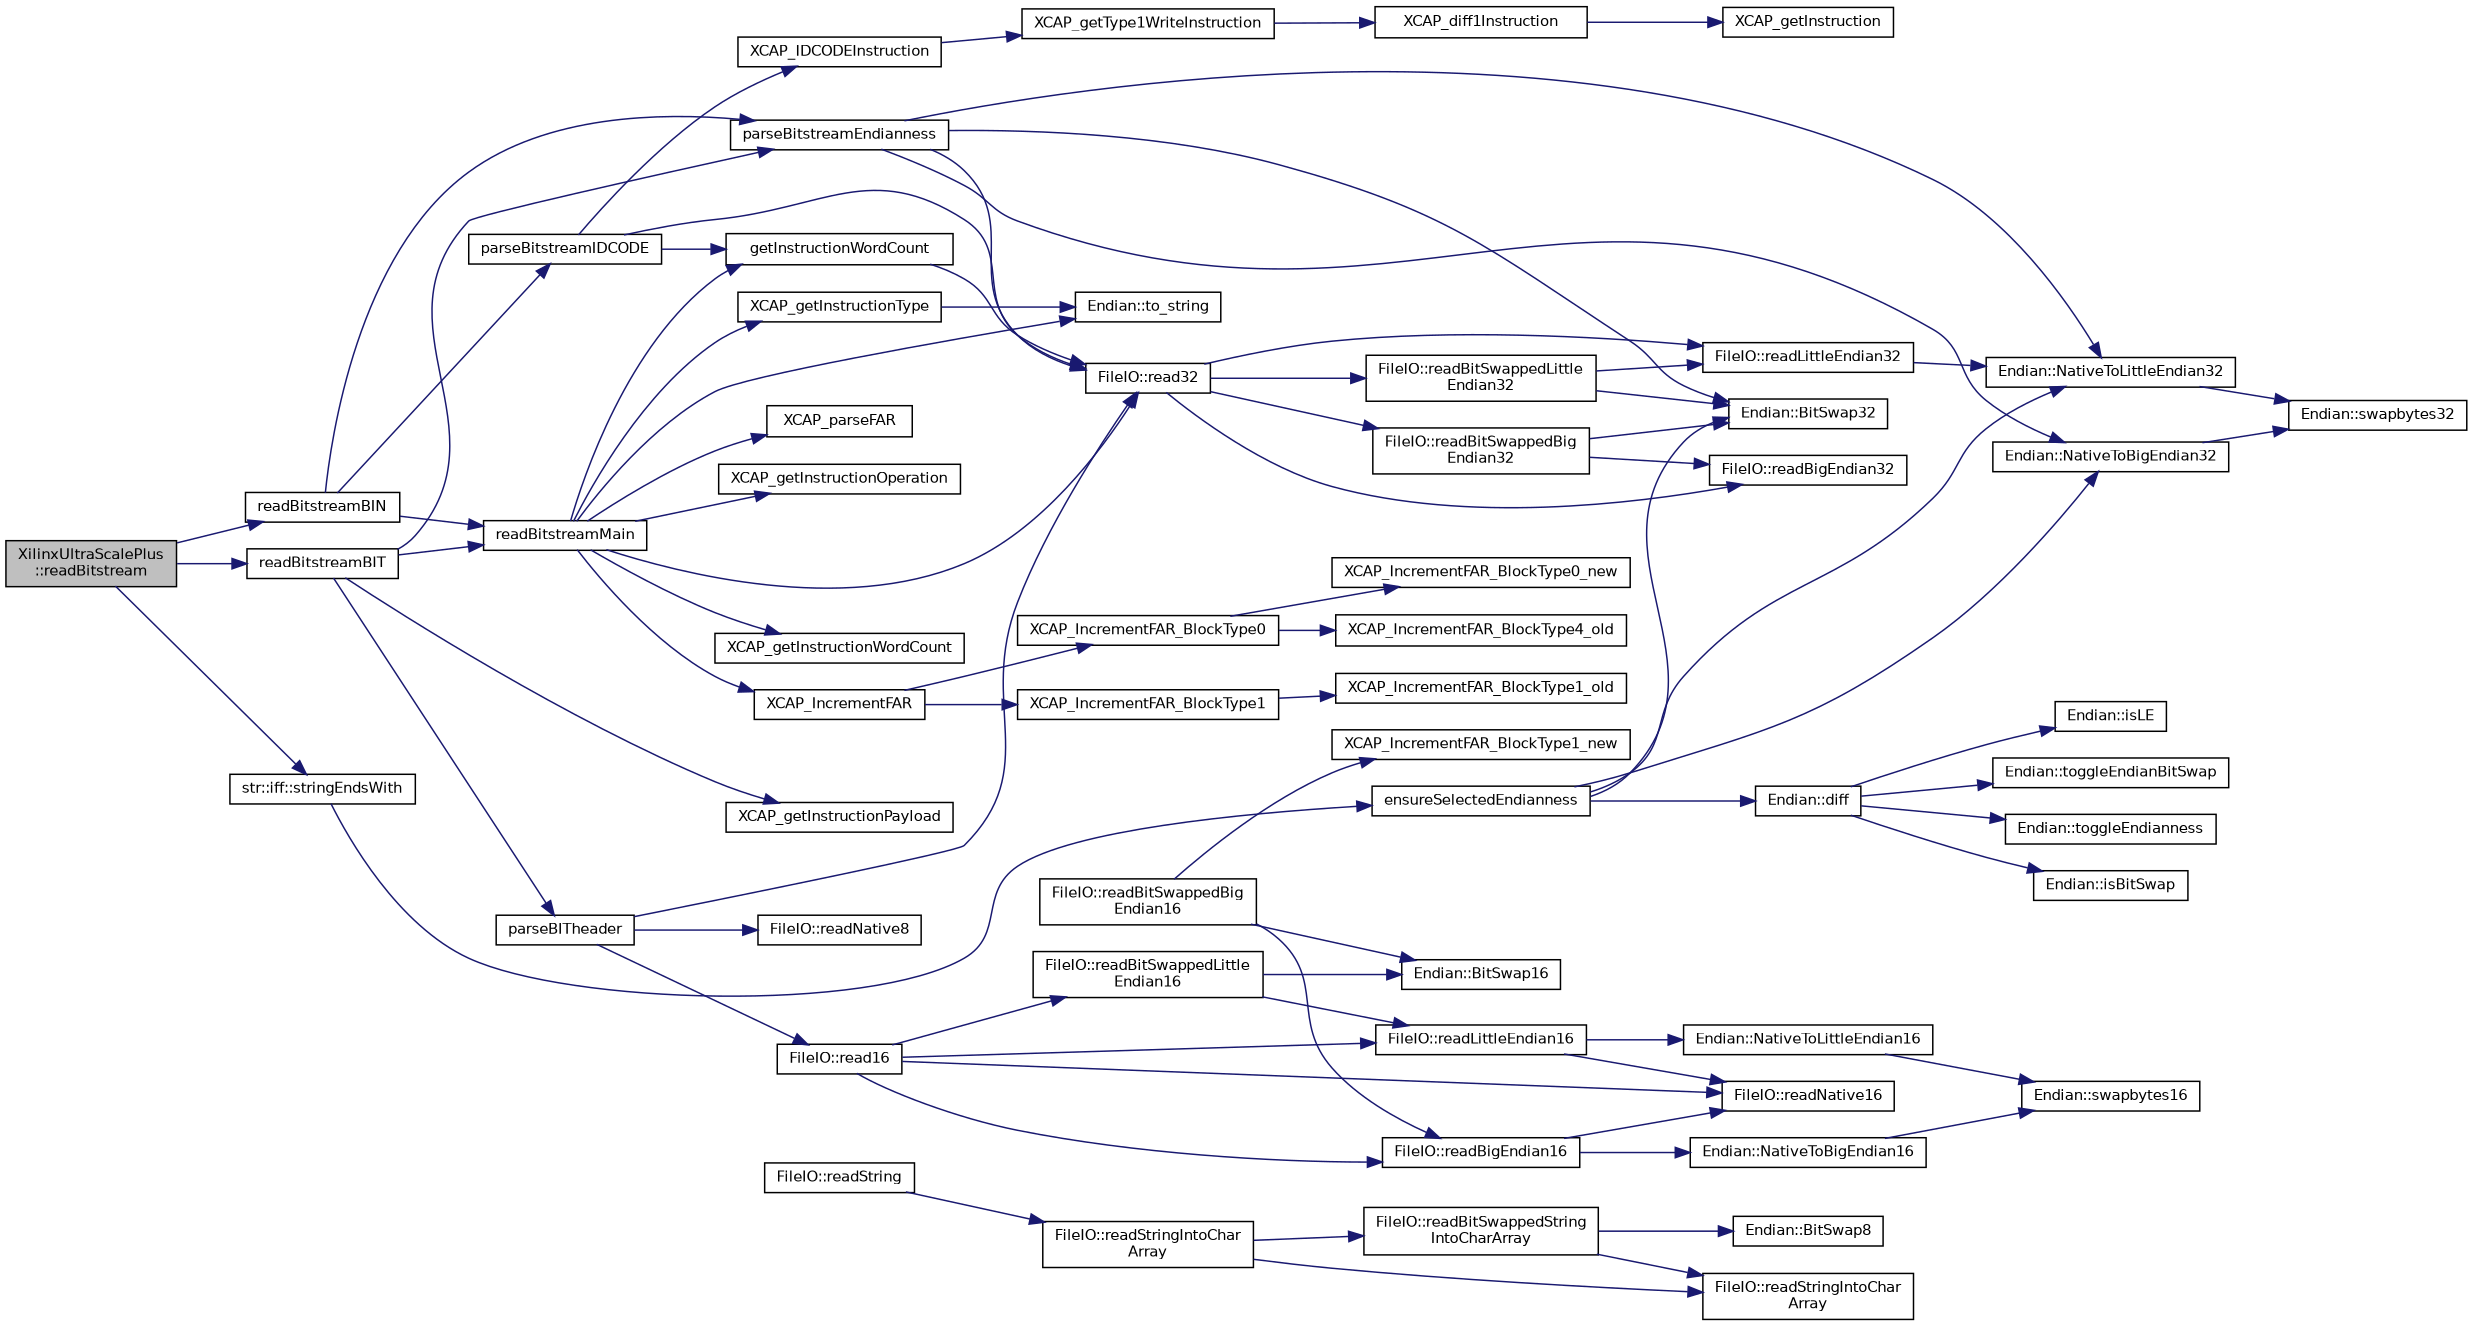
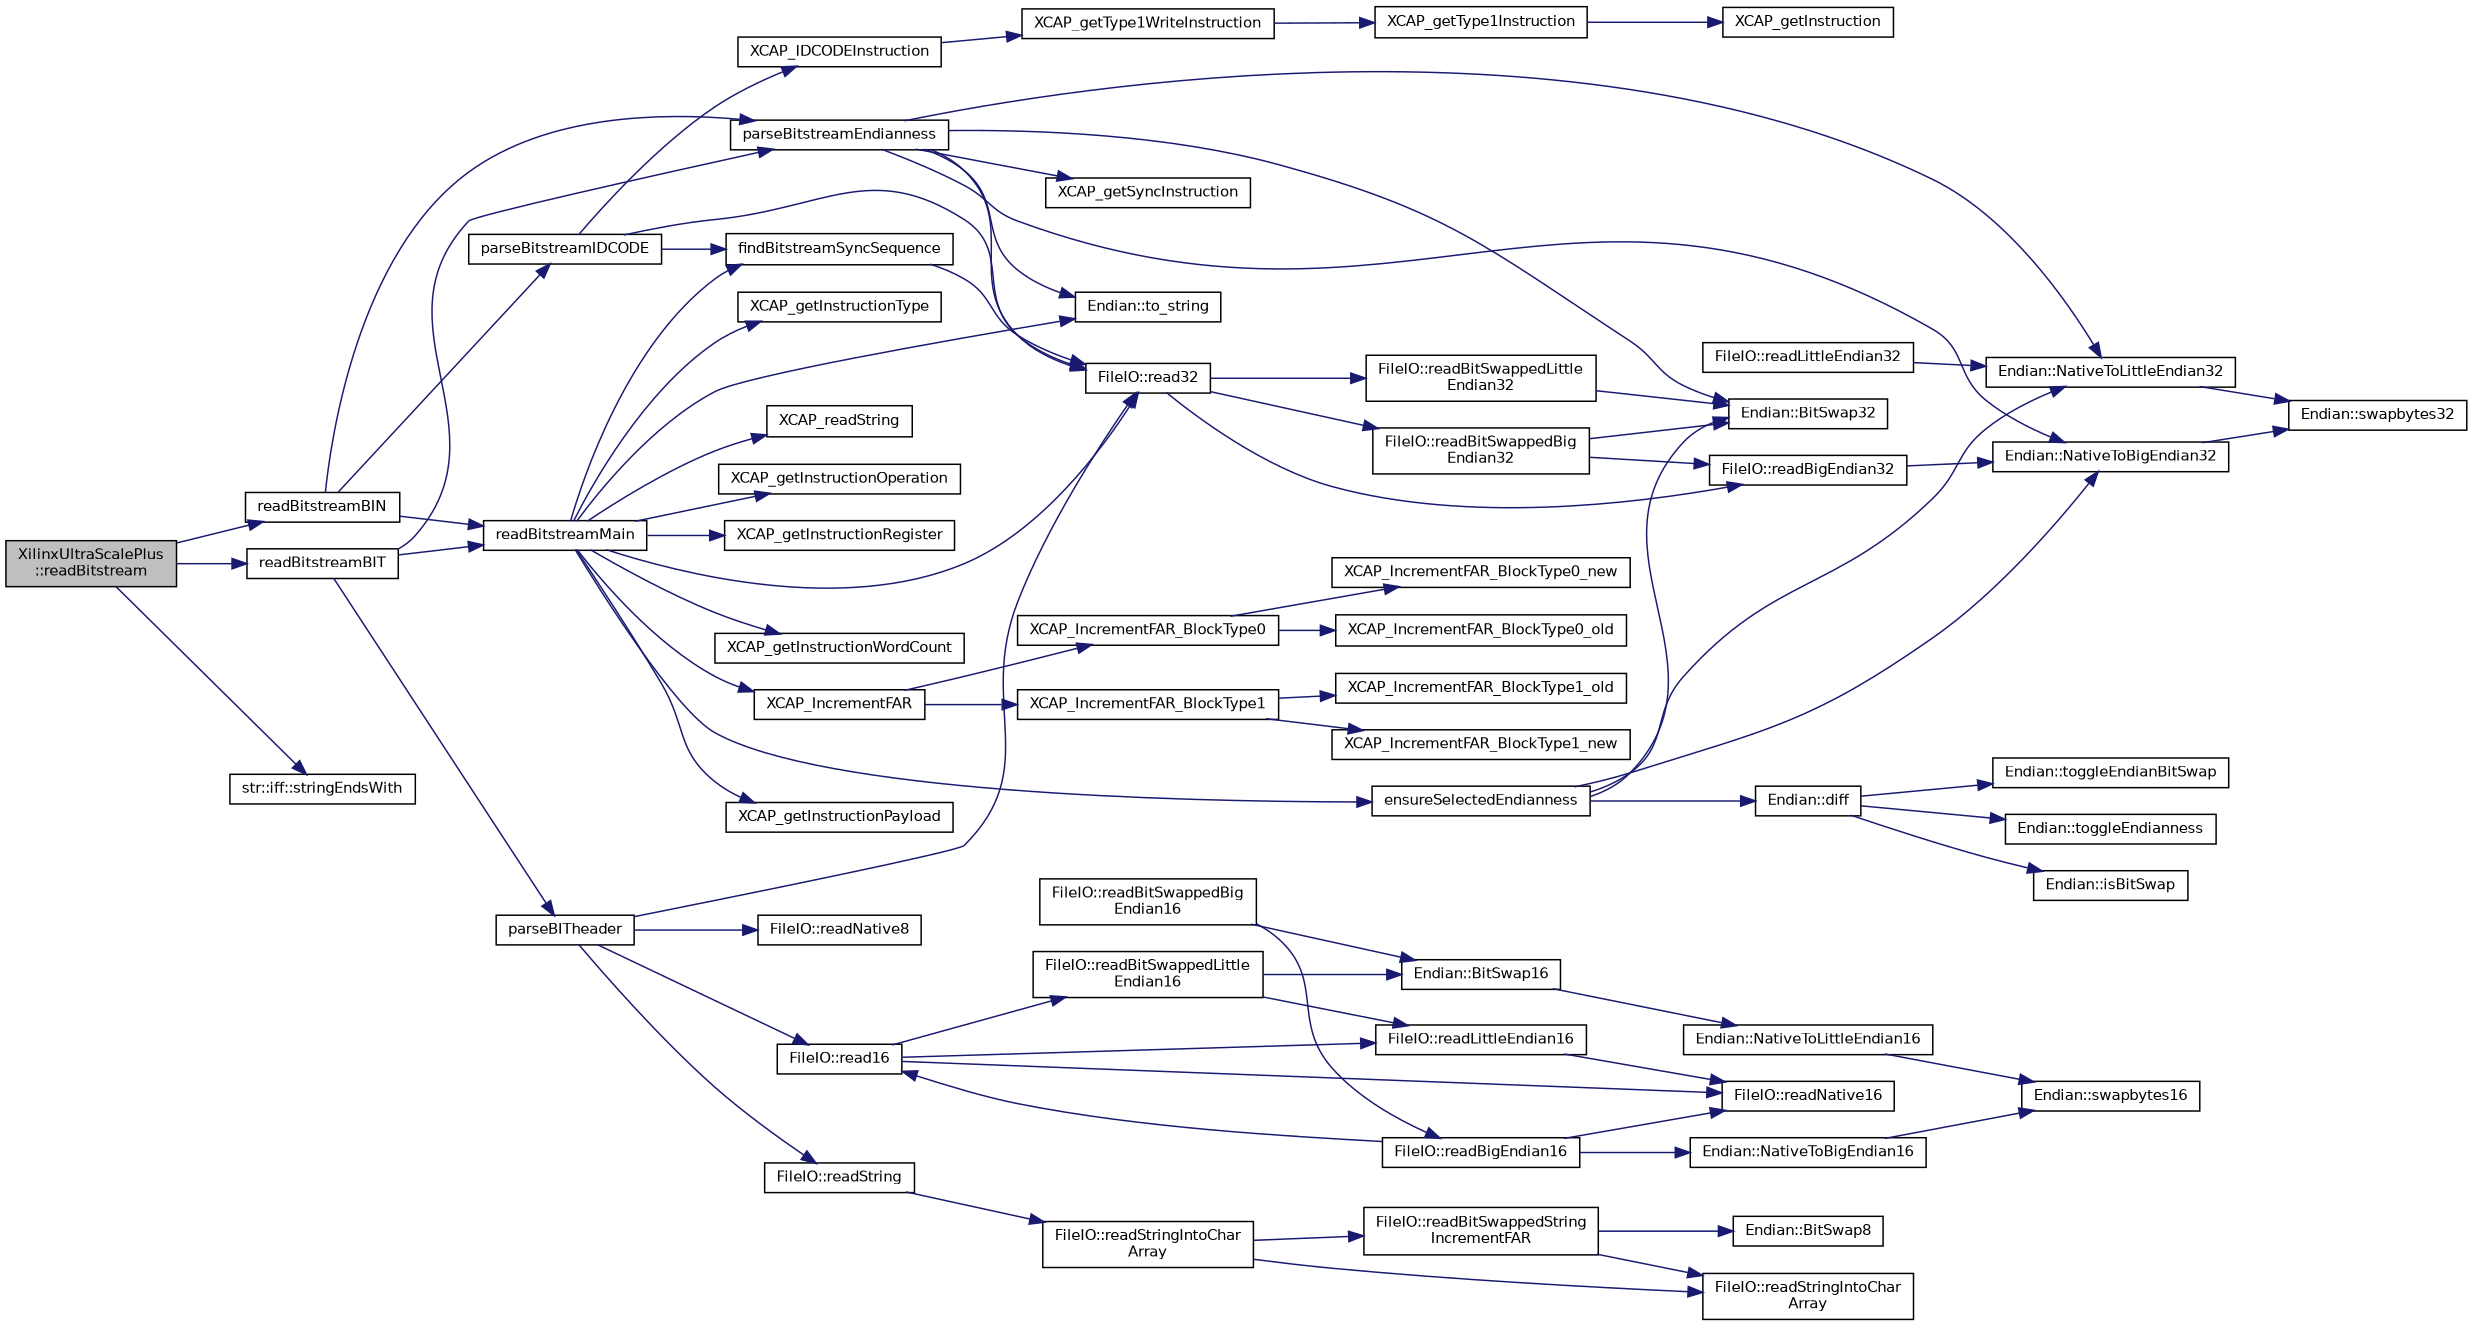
node "XCAP_diff1Instruction": label "XCAP_diff1Instruction" -> "XCAP_getType1Instruction"
node "XCAP_getSyncInstruction": added
node "getInstructionWordCount": label "getInstructionWordCount" -> "findBitstreamSyncSequence"
edge "XCAP_getInstructionType" -> "Endian::to_string": now "parseBitstreamEndianness" -> "Endian::to_string"
edge "FileIO::read32" -> "FileIO::readLittleEndian32": removed
edge "FileIO::readBitSwappedLittle Endian32" -> "FileIO::readLittleEndian32": removed
node "XCAP_parseFAR": label "XCAP_parseFAR" -> "XCAP_readString"
edge "FileIO::readBigEndian32" -> "Endian::NativeToBigEndian32": added
node "XCAP_getInstructionRegister": added
node "XCAP_IncrementFAR_BlockType4_old": label "XCAP_IncrementFAR_BlockType4_old" -> "XCAP_IncrementFAR_BlockType0_old"
edge "readBitstreamBIT" -> "XCAP_getInstructionPayload": now "readBitstreamMain" -> "XCAP_getInstructionPayload"
node "Endian::isLE": removed
edge "FileIO::readBitSwappedBig Endian16" -> "XCAP_IncrementFAR_BlockType1_new": now "XCAP_IncrementFAR_BlockType1" -> "XCAP_IncrementFAR_BlockType1_new"
edge "str::iff::stringEndsWith" -> "ensureSelectedEndianness": now "readBitstreamMain" -> "ensureSelectedEndianness"
edge "FileIO::readLittleEndian16" -> "Endian::NativeToLittleEndian16": now "Endian::BitSwap16" -> "Endian::NativeToLittleEndian16"
edge "parseBITheader" -> "FileIO::readString": added
edge "FileIO::read16" -> "FileIO::readBigEndian16": reversed
node "FileIO::readBitSwappedString IntoCharArray": label "FileIO::readBitSwappedString IntoCharArray" -> "FileIO::readBitSwappedString IncrementFAR"
